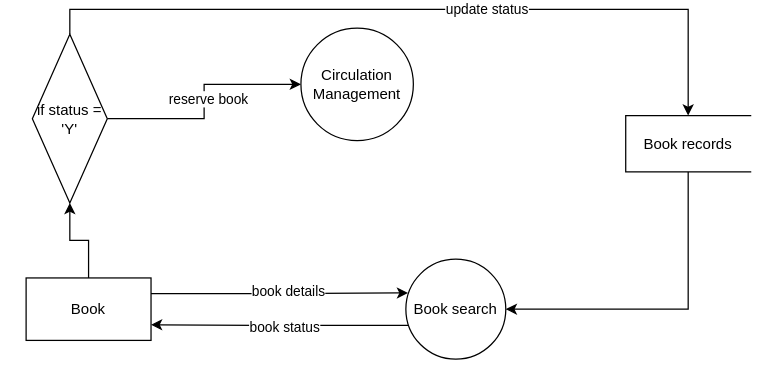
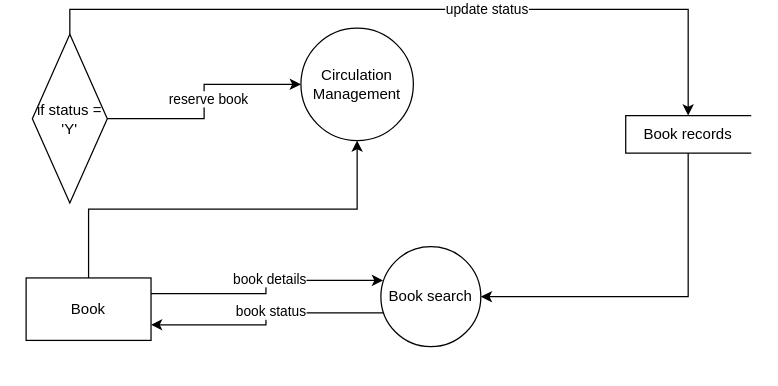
node "Book records": size 125x56 -> 125x38
edge "Book" -> "if status = 'Y'": now "Book" -> "Circulation Management"
node "Book search": moved (456, 309) -> (431, 297)
